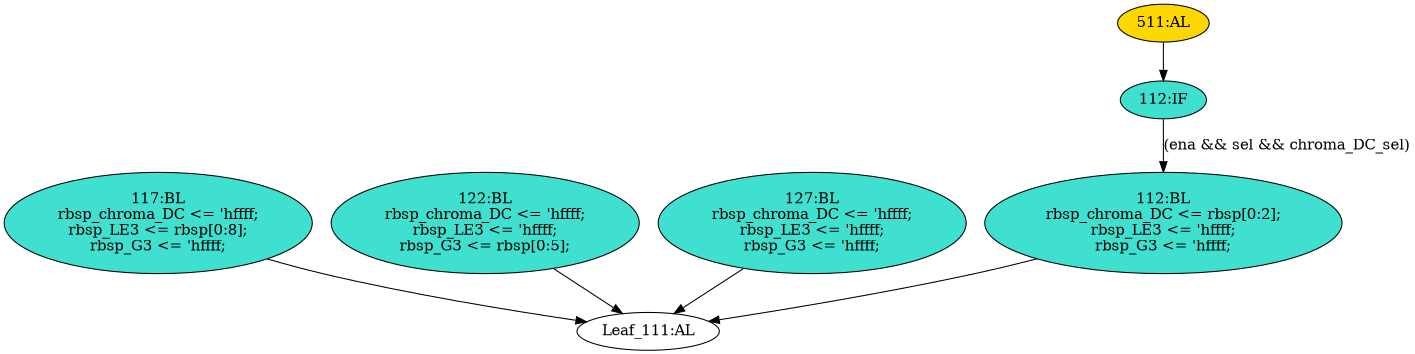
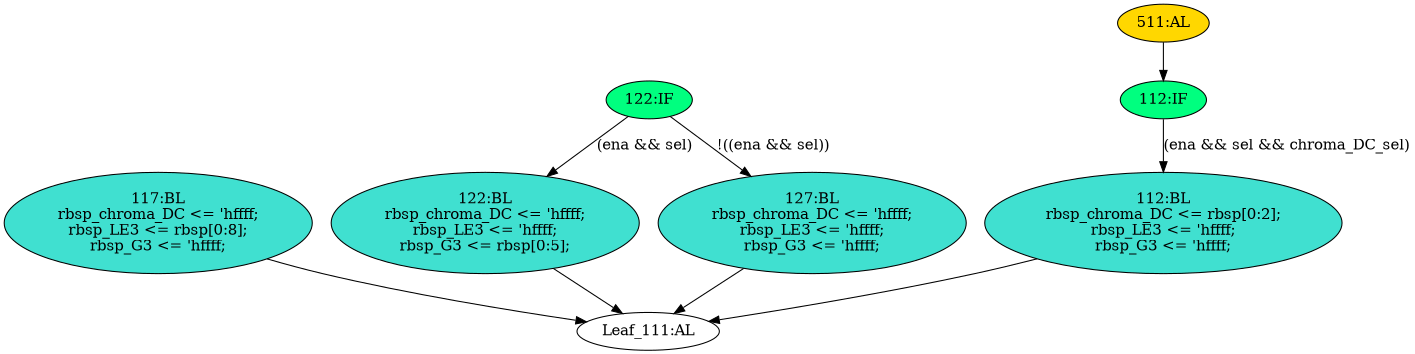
node "122:IF": added
node "112:IF": fillcolor turquoise -> springgreen
